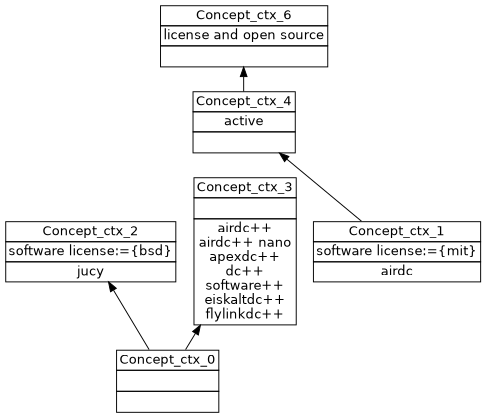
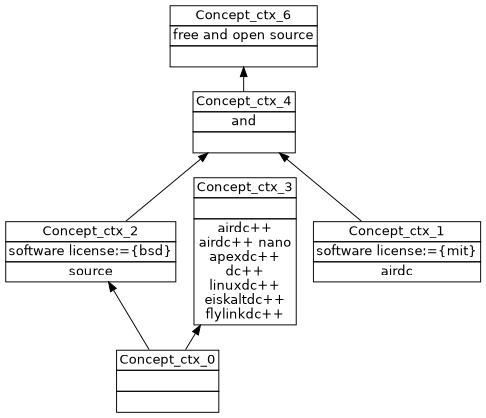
node "Concept_ctx_6": text "license and open source" -> "free and open source"
node "Concept_ctx_4": text "active" -> "and"
edge "Concept_ctx_2" -> "Concept_ctx_4": added
node "Concept_ctx_2": text "jucy" -> "source"
node "Concept_ctx_3": text "software++" -> "linuxdc++"
